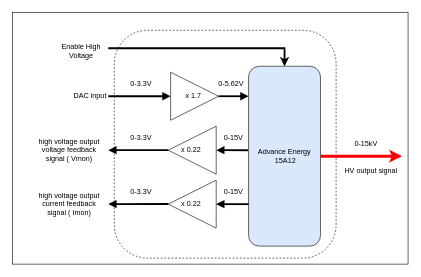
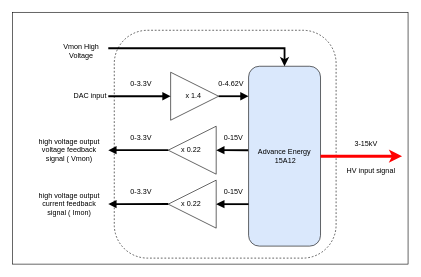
node "Enable High Voltage": label "Enable High Voltage" -> "Vmon High Voltage"
node "0-5.62V": label "0-5.62V" -> "0-4.62V"
node "x 1.7": label "x 1.7" -> "x 1.4"
node "0-15kV": label "0-15kV" -> "3-15kV"
node "HV output signal": label "HV output signal" -> "HV input signal"
